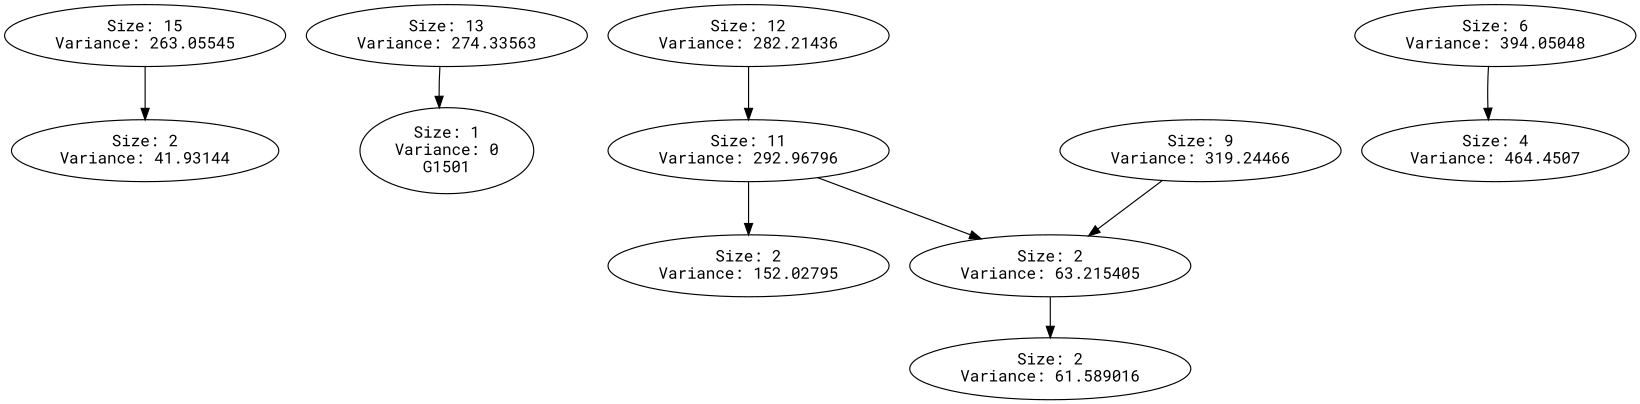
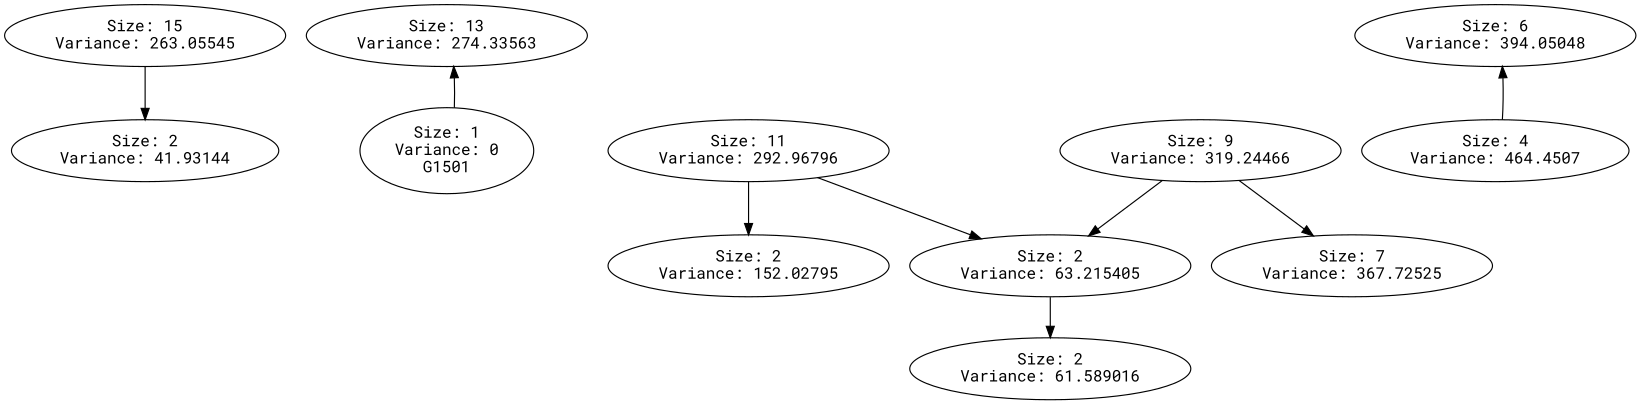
node "Size: 12 Variance: 282.21436": removed
edge "Size: 13 Variance: 274.33563" -> "Size: 1 Variance: 0 G1501": reversed
edge "Size: 6 Variance: 394.05048" -> "Size: 4 Variance: 464.4507": reversed
node "Size: 7 Variance: 367.72525": added
